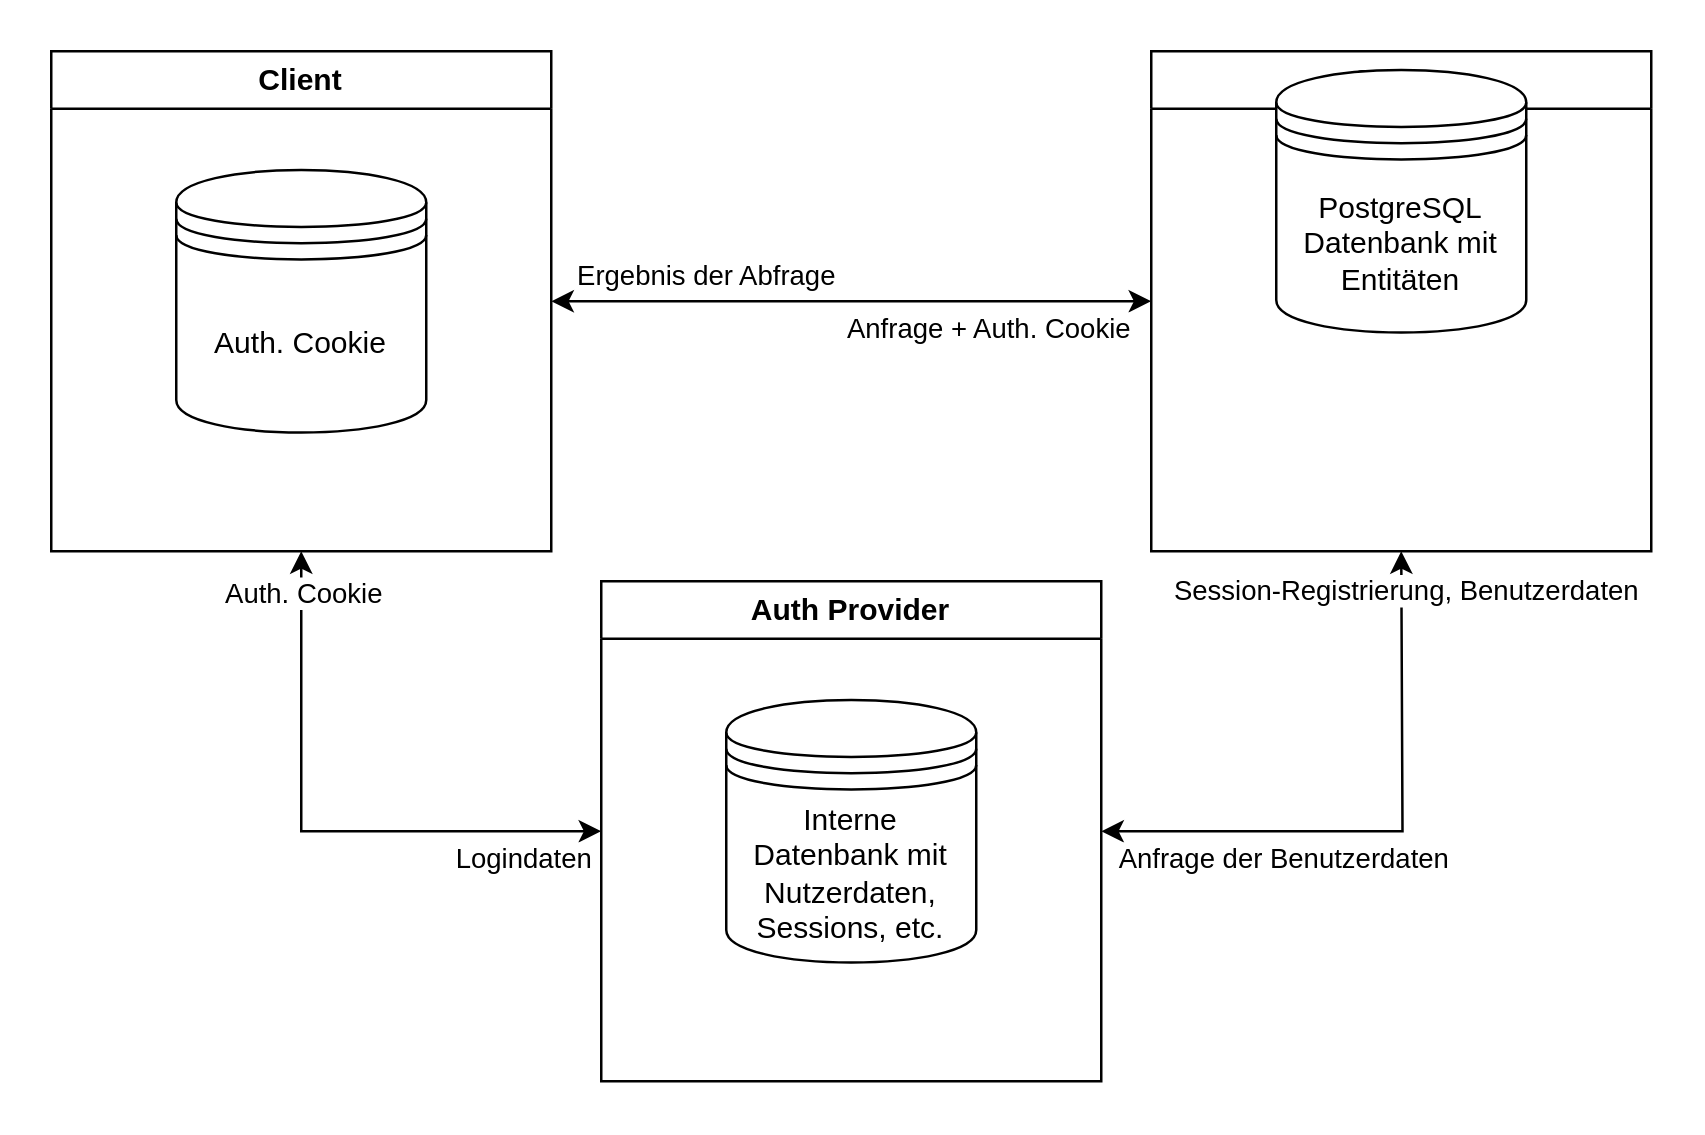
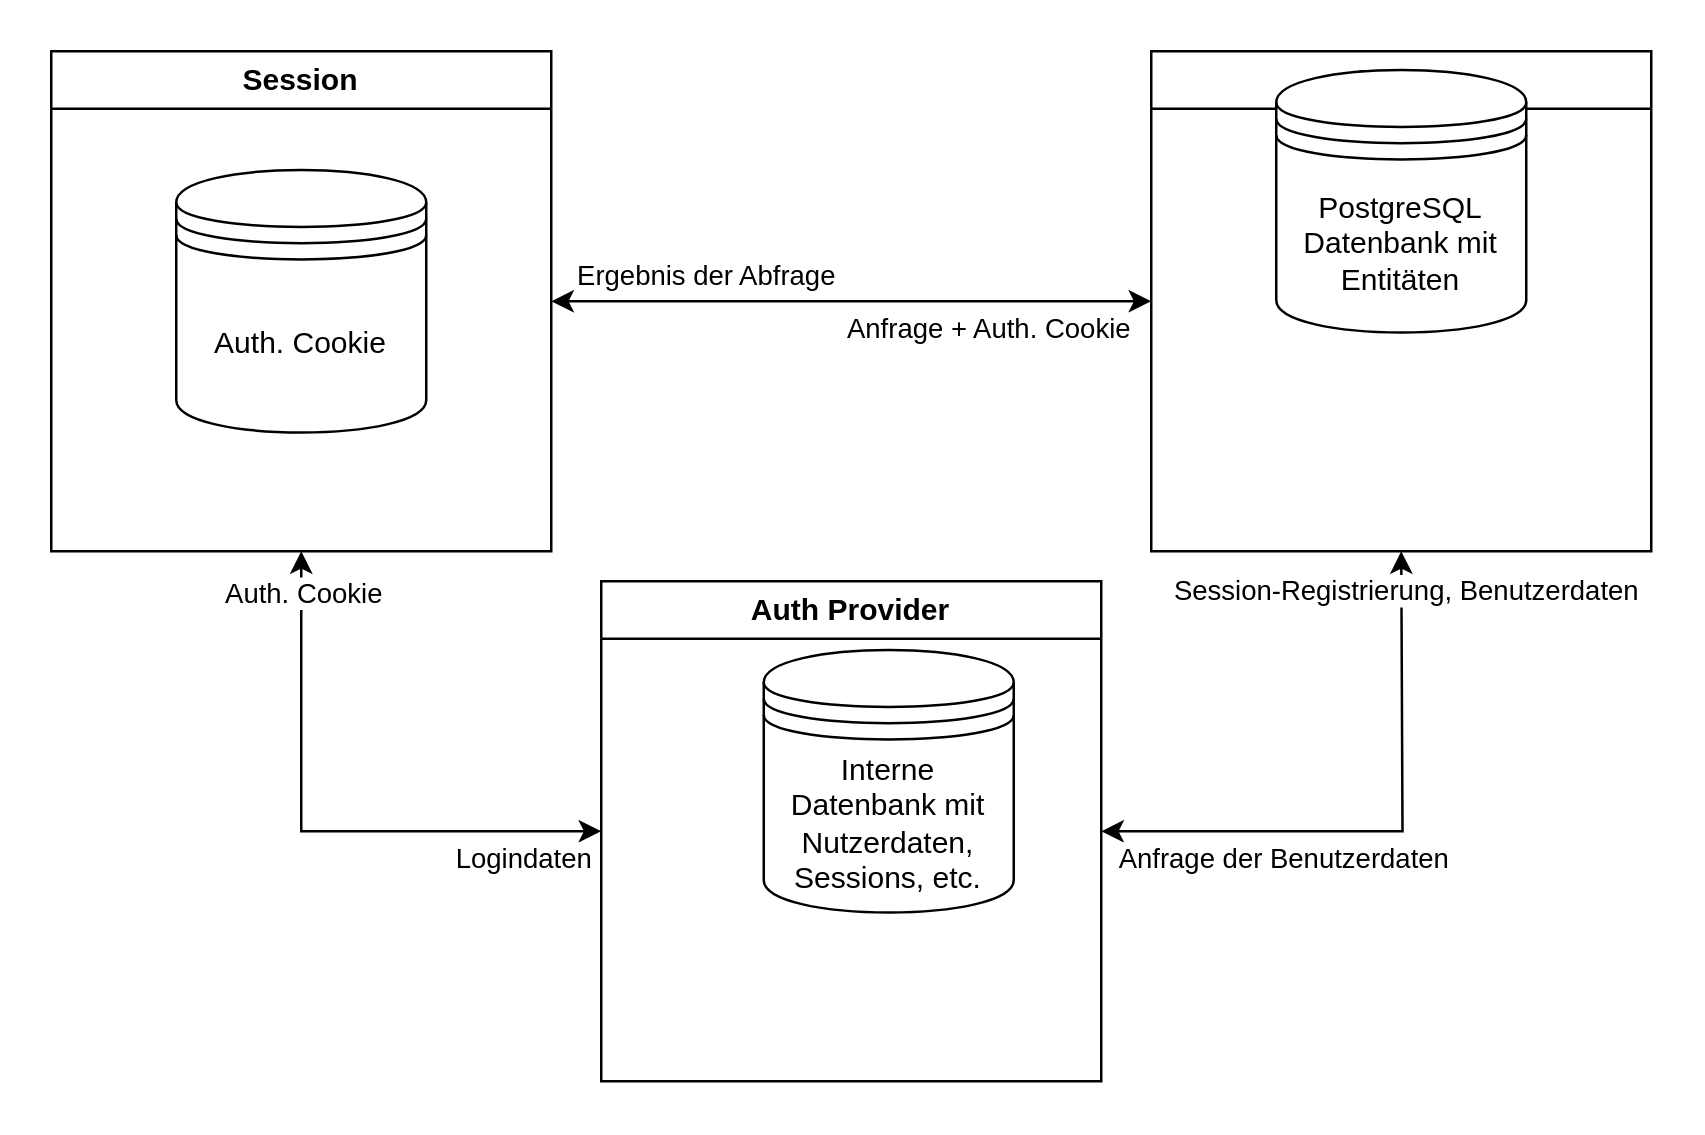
node "Client": label "Client" -> "Session"
node "Interne Datenbank mit Nutzerdaten, Sessions, etc.": moved (851, 831) -> (889, 781)
